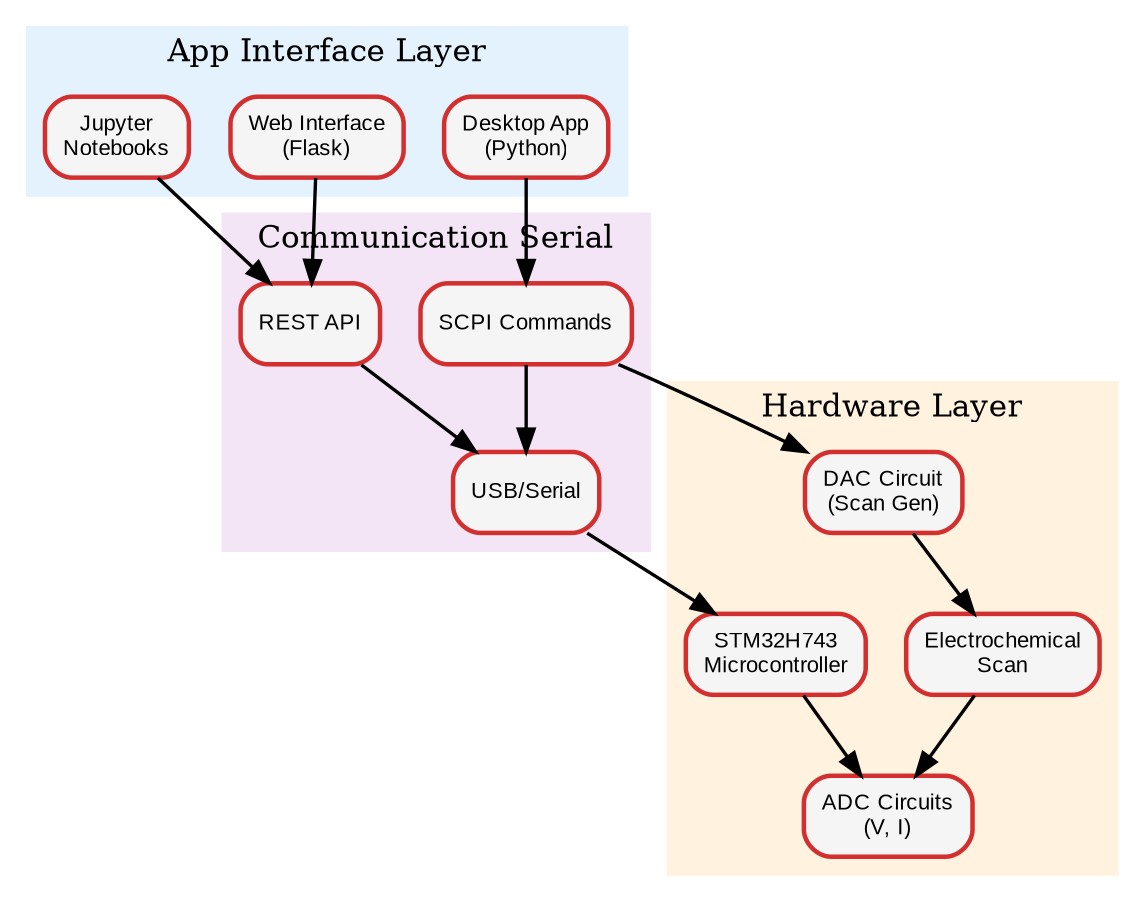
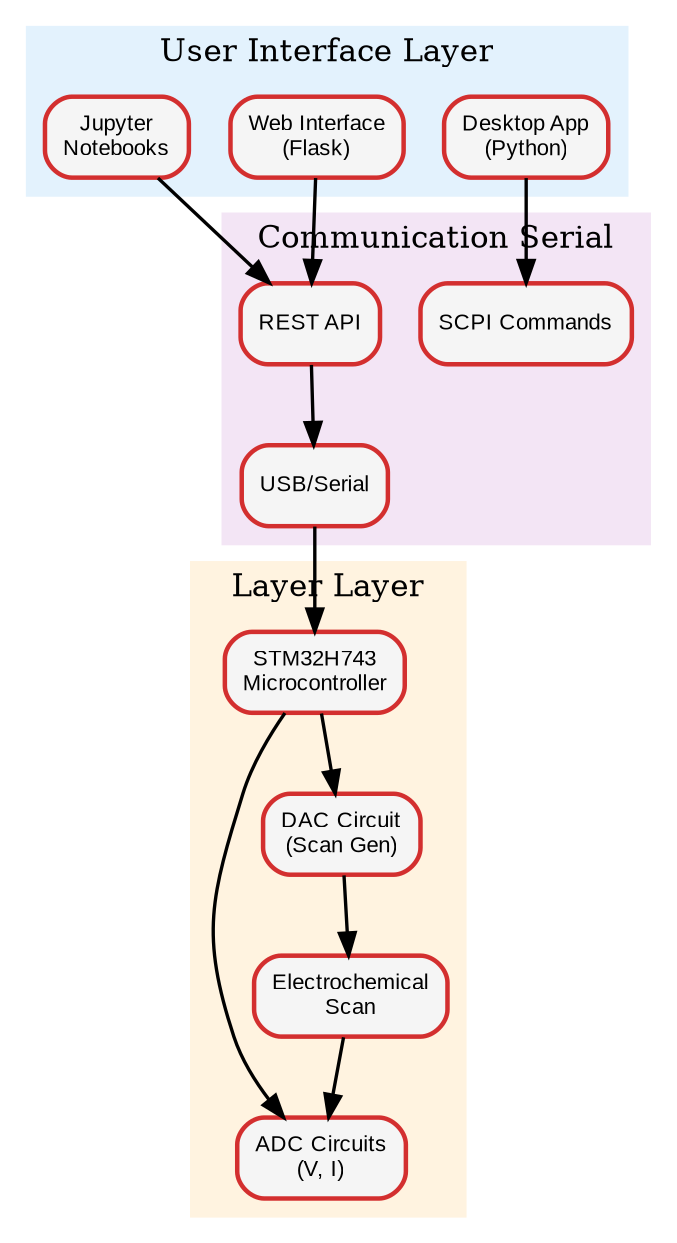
cluster "App Interface Layer": label "App Interface Layer" -> "User Interface Layer"
edge "SCPI Commands" -> "USB/Serial": removed
edge "SCPI Commands" -> "DAC Circuit (Scan Gen)": now "STM32H743 Microcontroller" -> "DAC Circuit (Scan Gen)"
cluster "Hardware Layer": label "Hardware Layer" -> "Layer Layer"
